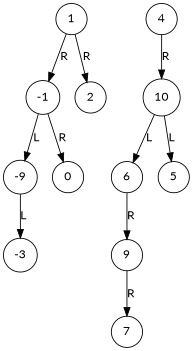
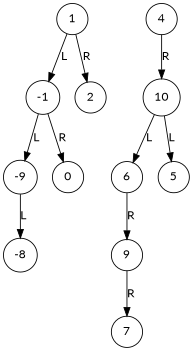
edge "1" -- "-1": label "R" -> "L"
node "-3": label "-3" -> "-8"
